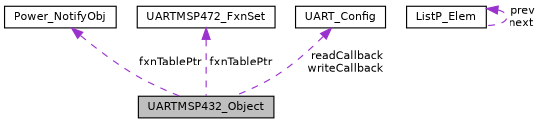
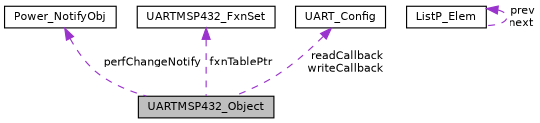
node "UARTMSP472_FxnSet": label "UARTMSP472_FxnSet" -> "UARTMSP432_FxnSet"
edge "UARTMSP432_Object" -> "Power_NotifyObj": label " fxnTablePtr" -> " perfChangeNotify"
